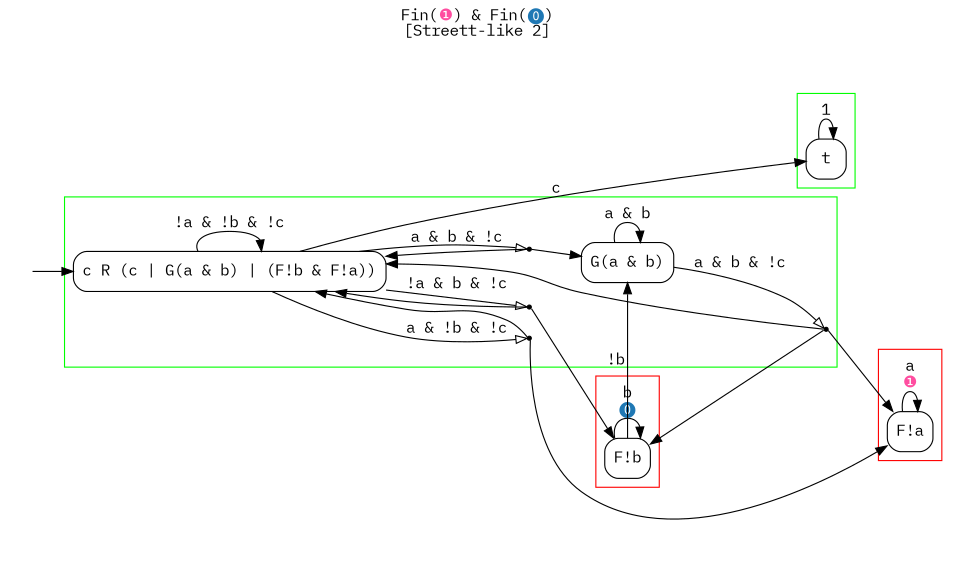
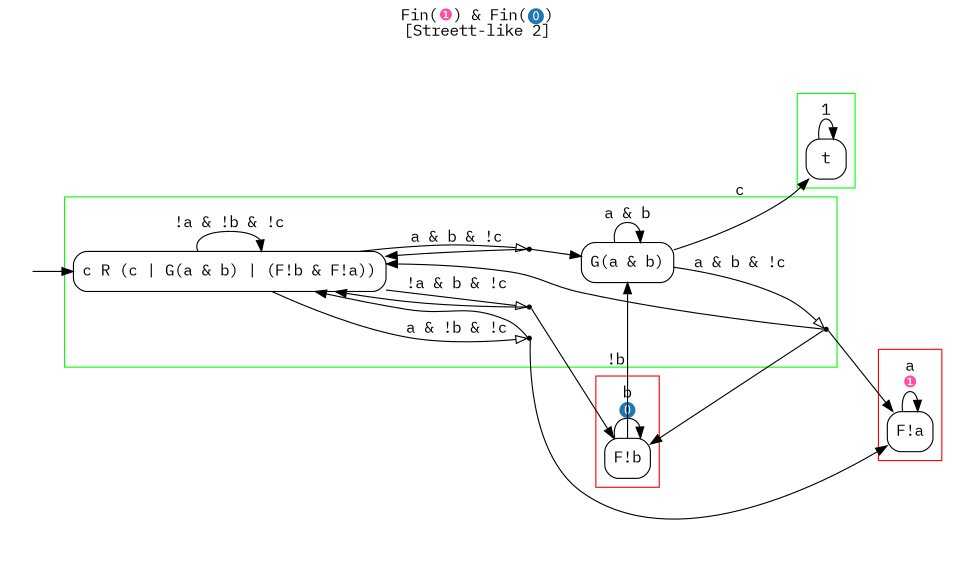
edge "c R (c | G(a & b) | (F!b & F!a))" -> "t": now "G(a & b)" -> "t"
